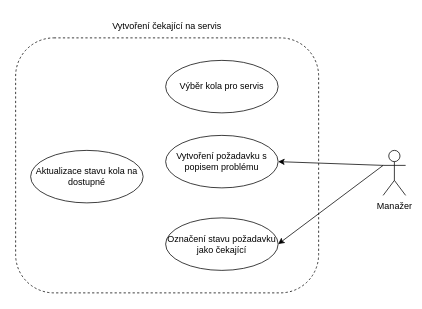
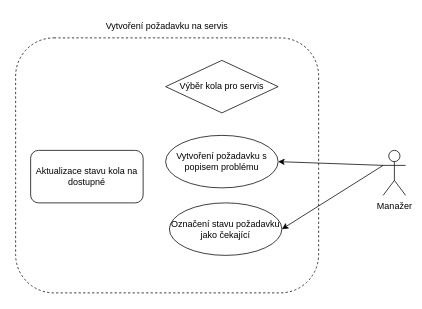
node "Vytvoření čekající na servis": label "Vytvoření čekající na servis" -> "Vytvoření požadavku na servis"
node "Výběr kola pro servis": shape ellipse -> diamond
node "Aktualizace stavu kola na dostupné": shape ellipse -> rounded rectangle
node "Označení stavu požadavku jako čekající": moved (222, 244) -> (225, 229)
